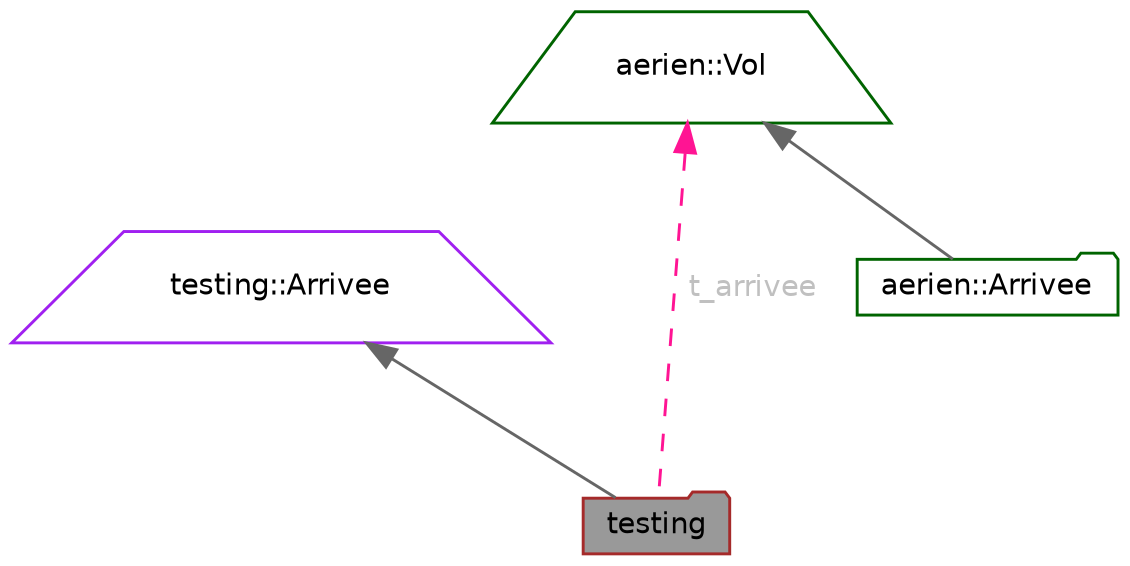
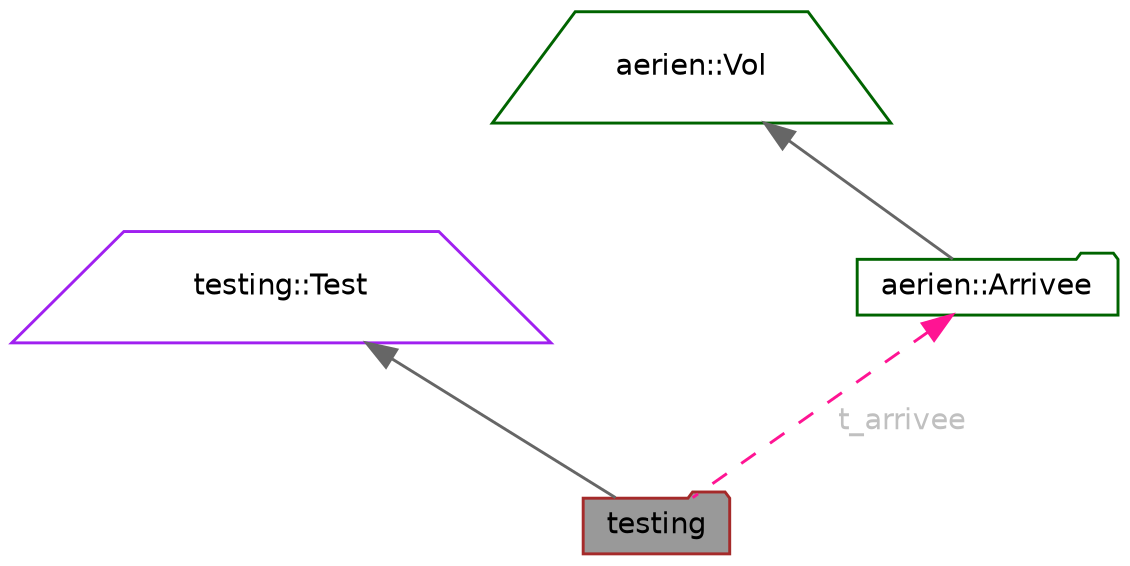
node "testing::Arrivee": label "testing::Arrivee" -> "testing::Test"
edge "testing" -> "aerien::Vol": now "testing" -> "aerien::Arrivee"
